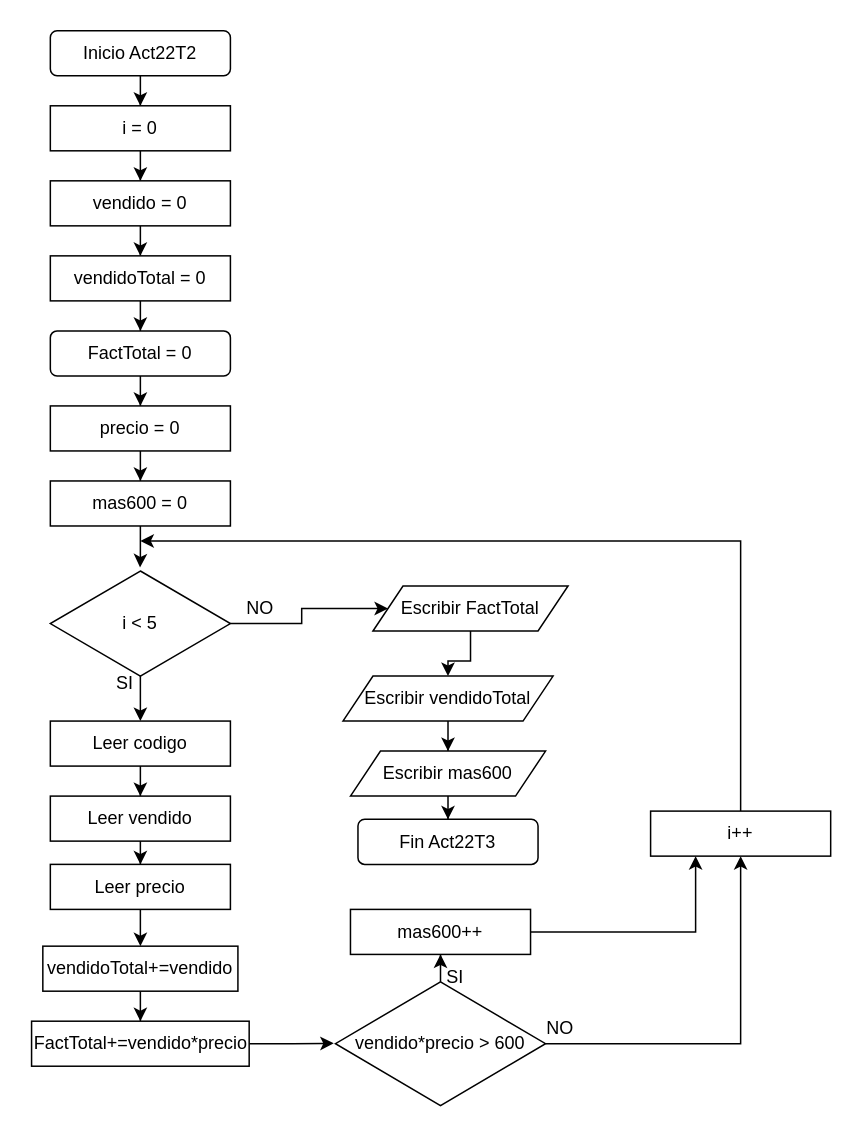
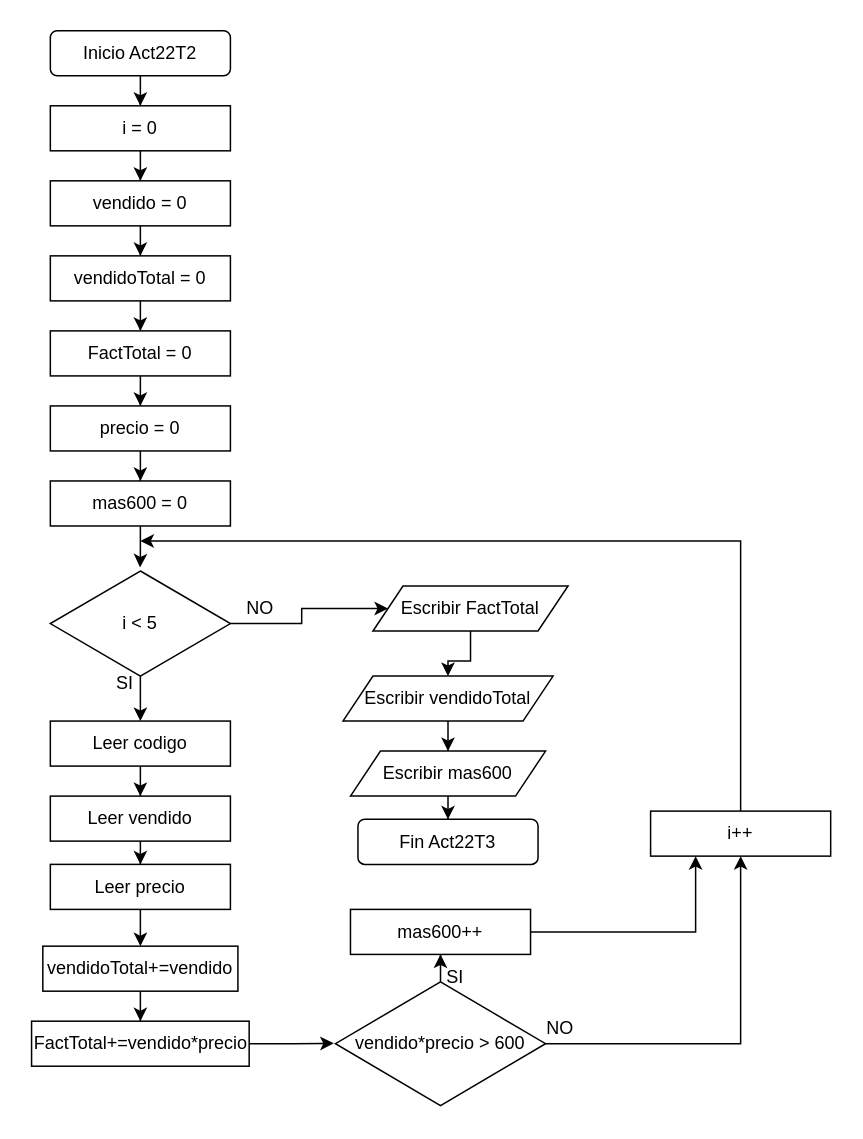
node "FactTotal = 0": shape rounded rectangle -> rectangle
